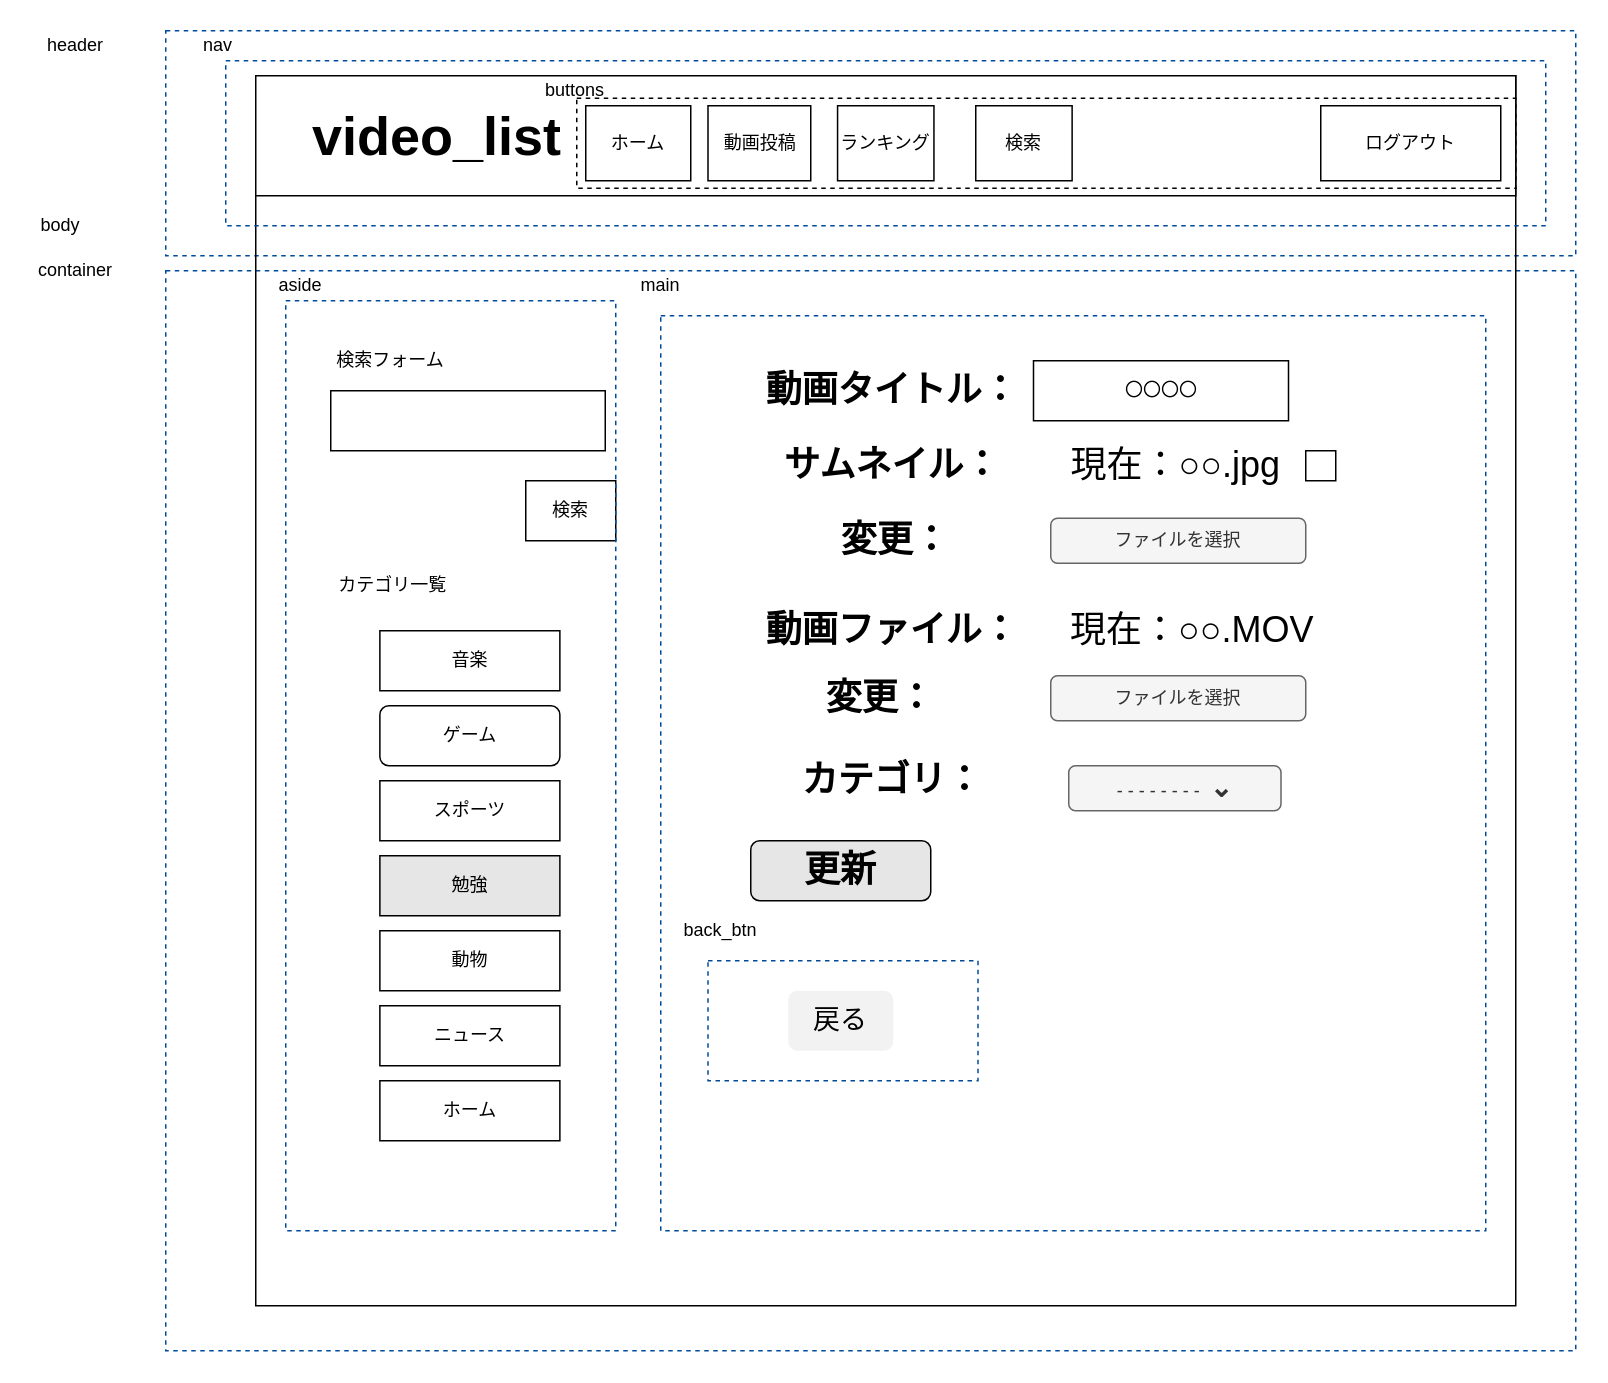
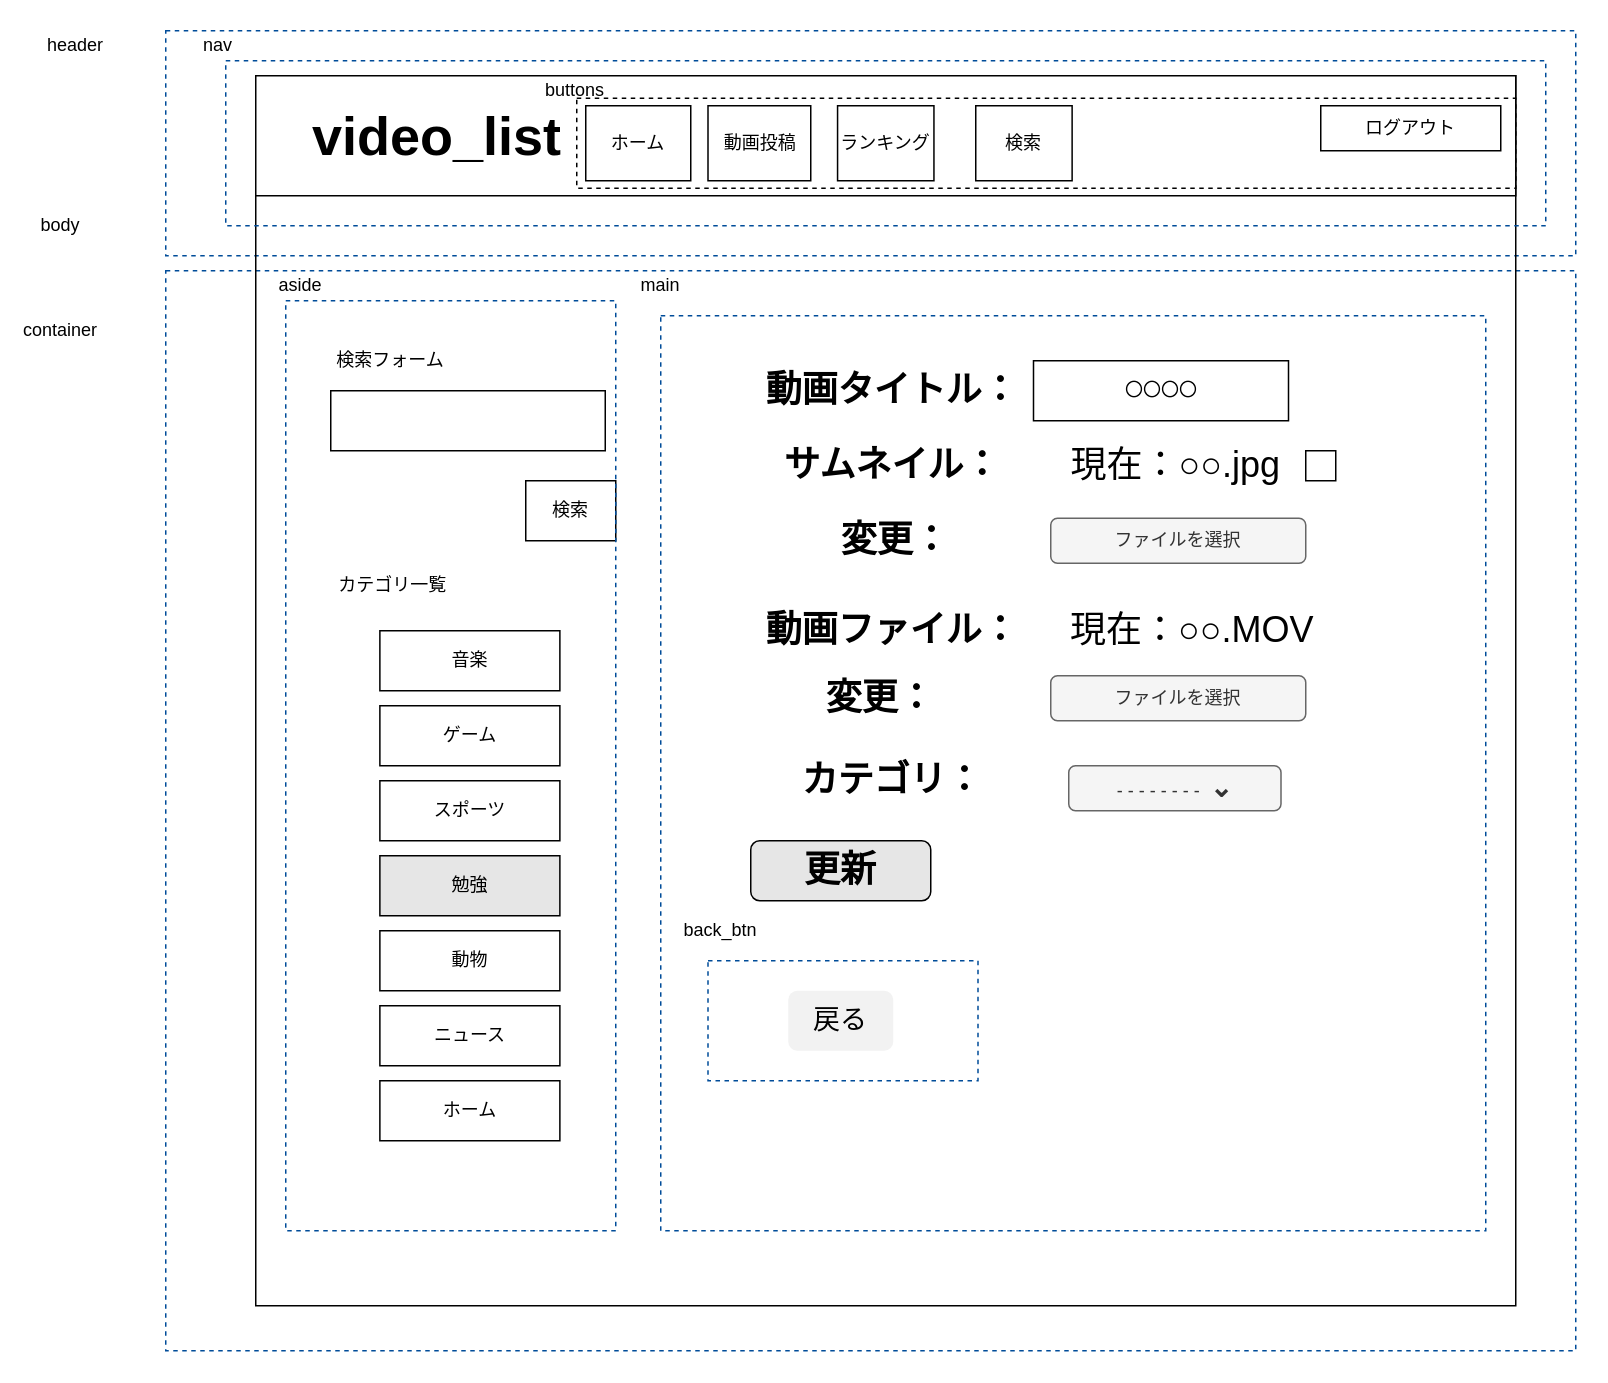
node "ログアウト": size 180x75 -> 180x45
node "container": moved (76, 271) -> (61, 331)
node "ゲーム": shape rounded rectangle -> rectangle
